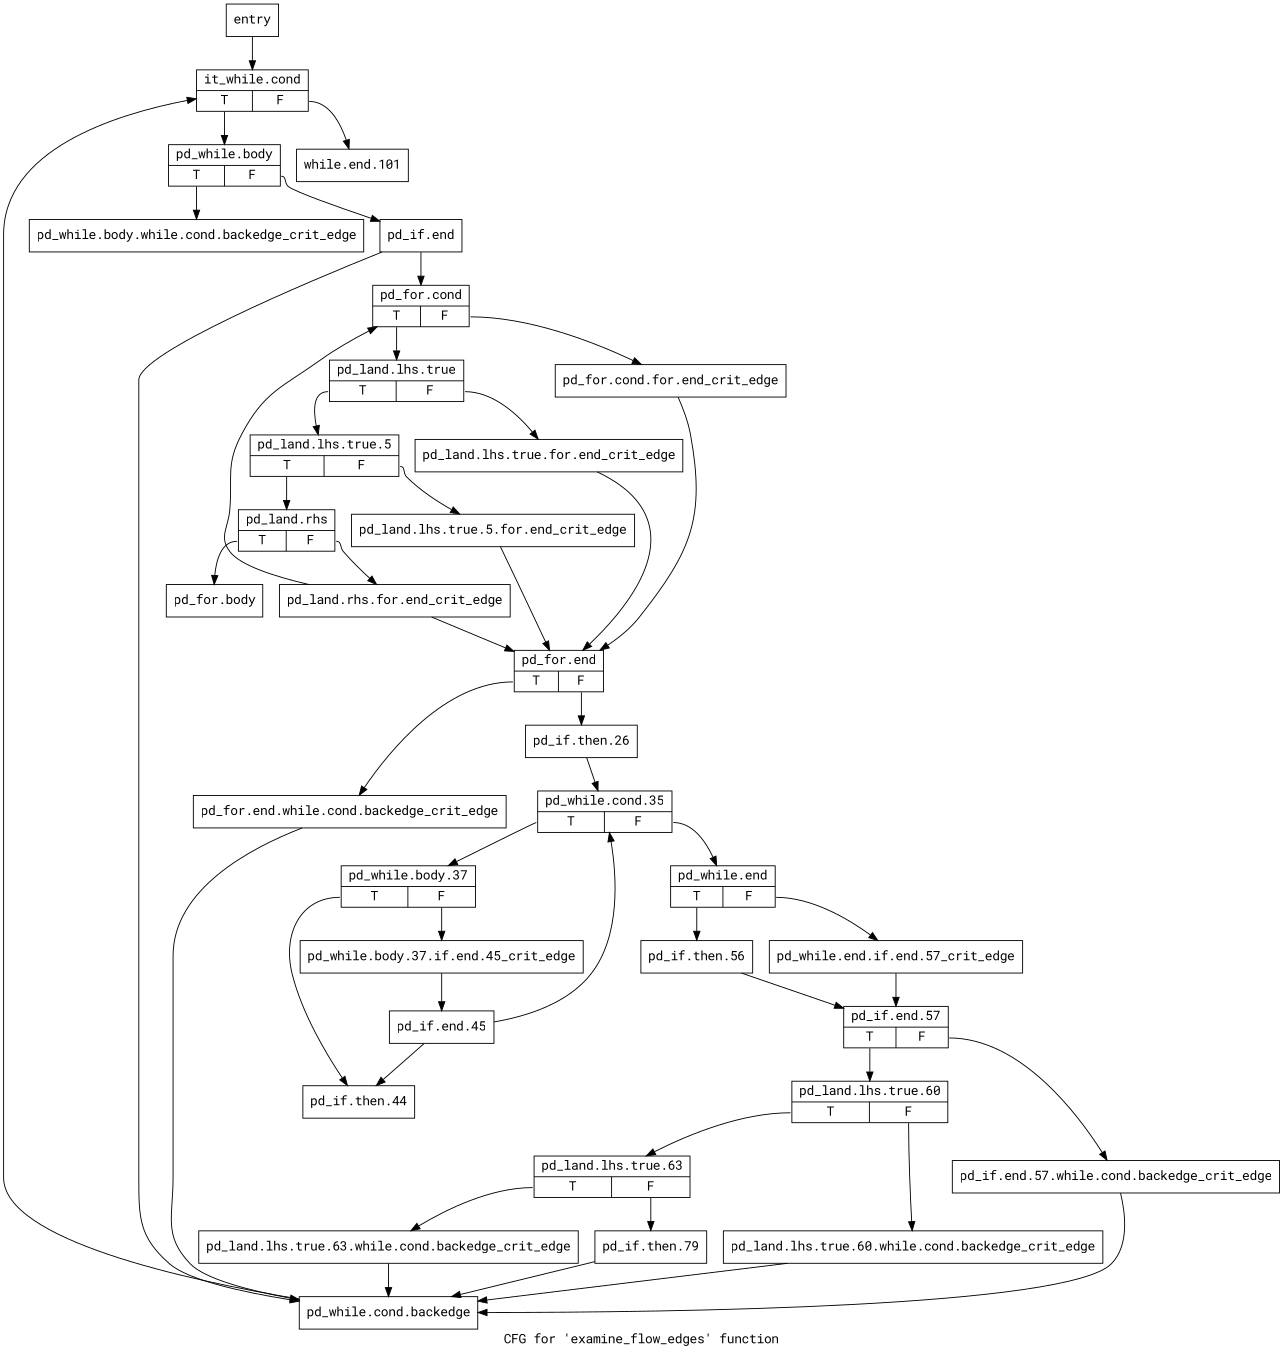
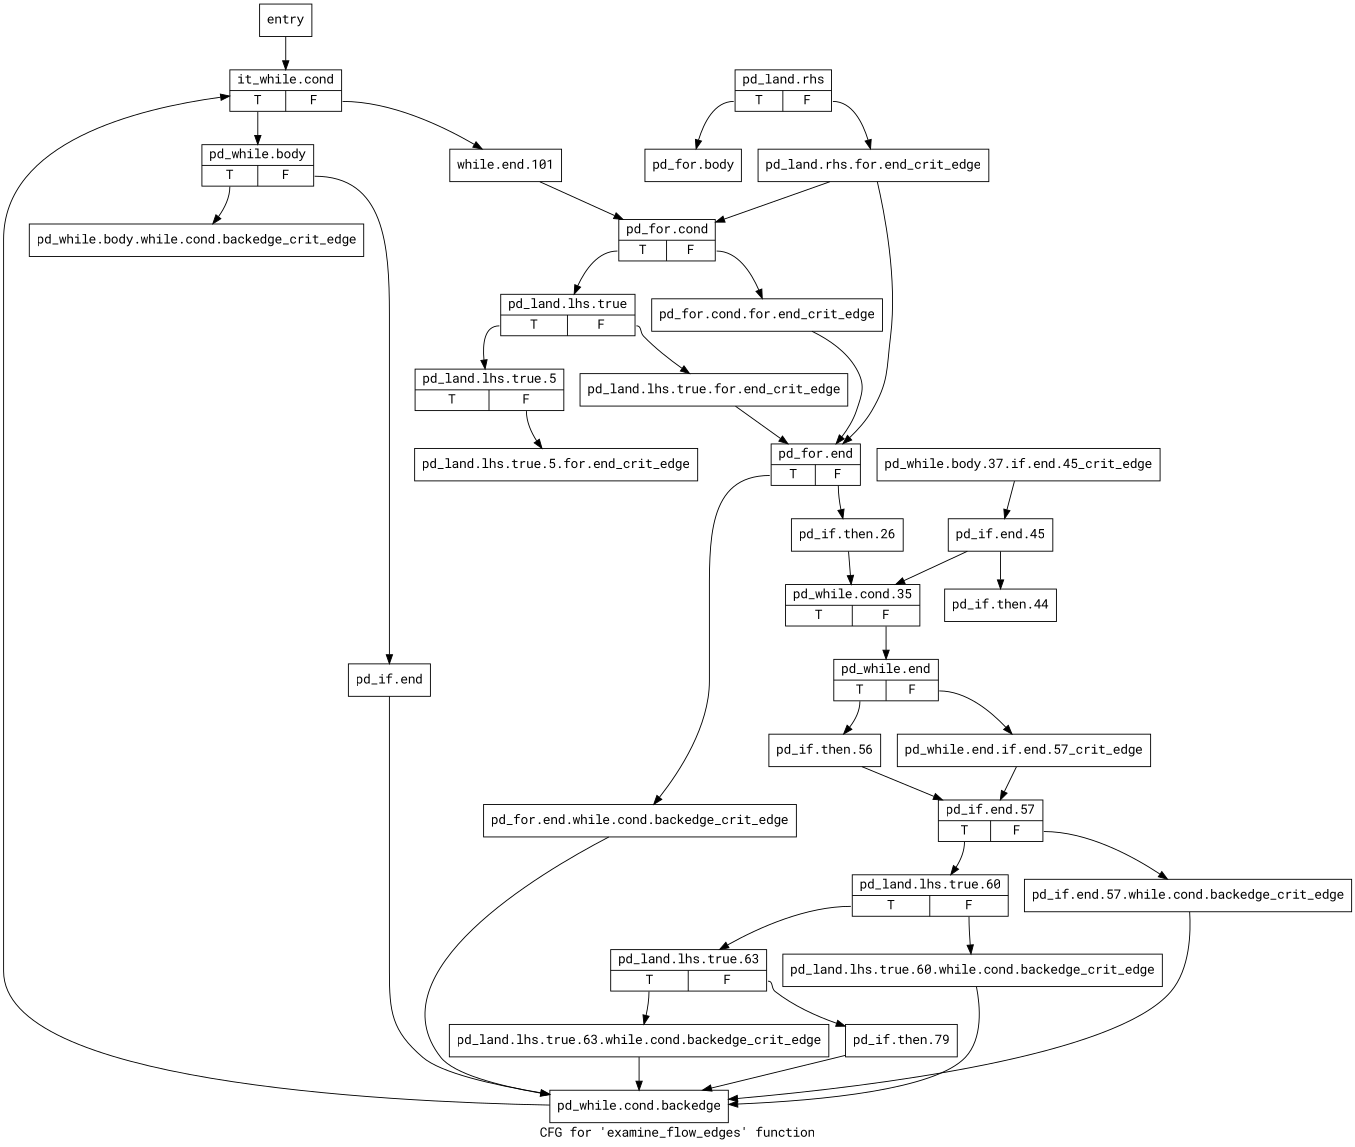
edge "pd_if.end" -> "pd_for.cond": now "while.end.101" -> "pd_for.cond"
edge "pd_land.lhs.true.5" -> "pd_land.rhs": removed
edge "pd_land.lhs.true.5.for.end_crit_edge" -> "pd_for.end": removed
node "pd_while.body.37": removed
